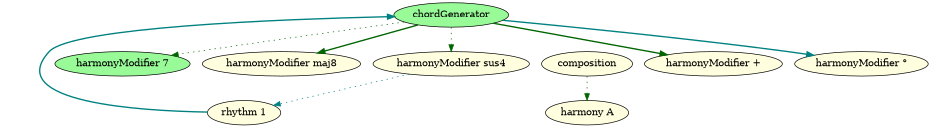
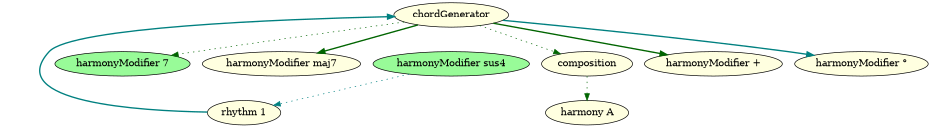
node "chordGenerator": fillcolor palegreen -> lightyellow
edge "chordGenerator" -> "harmonyModifier sus4": now "chordGenerator" -> "composition"
node "harmonyModifier maj8": label "harmonyModifier maj8" -> "harmonyModifier maj7"
node "harmonyModifier sus4": fillcolor lightyellow -> palegreen
